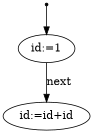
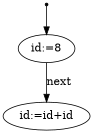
node "id:=1": label "id:=1" -> "id:=8"
